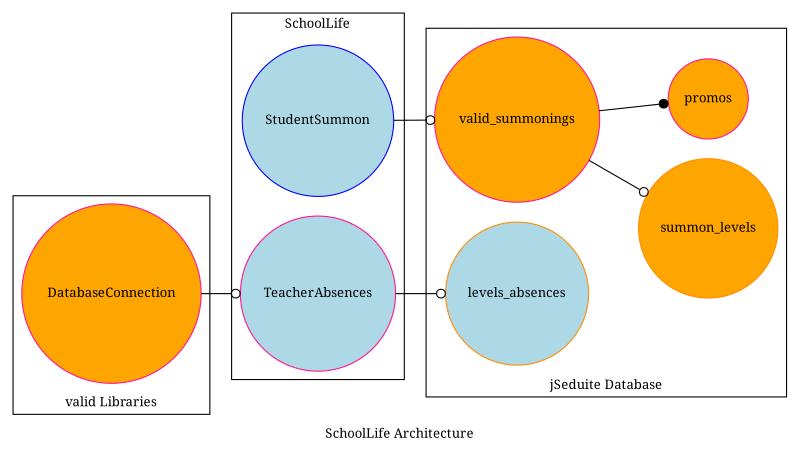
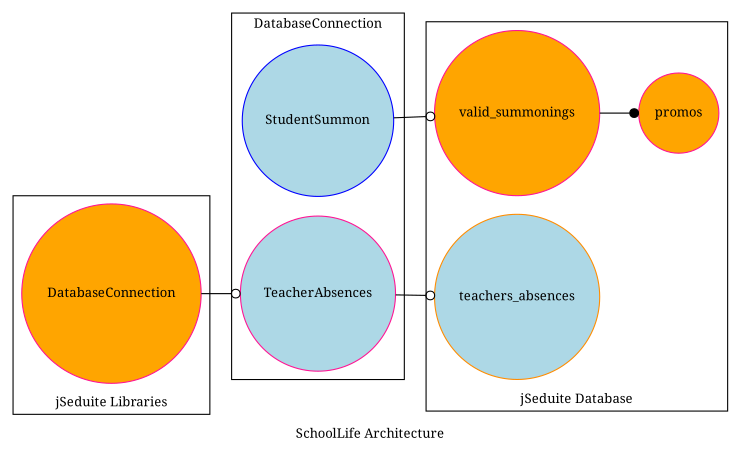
cluster "SchoolLife": label "SchoolLife" -> "DatabaseConnection"
node "summon_levels": removed
node "levels_absences": label "levels_absences" -> "teachers_absences"
cluster "valid Libraries": label "valid Libraries" -> "jSeduite Libraries"
